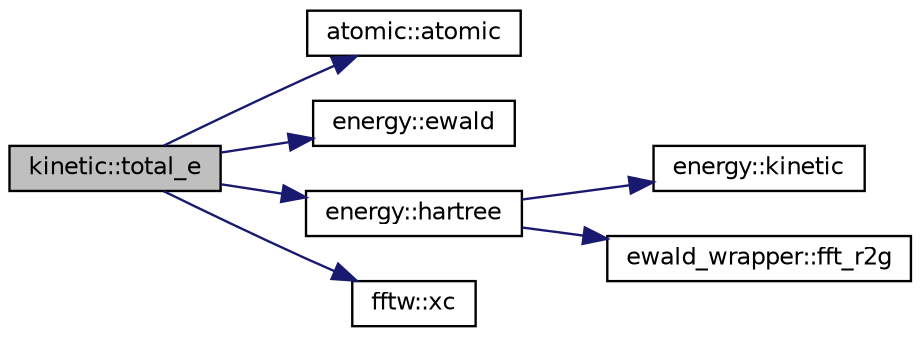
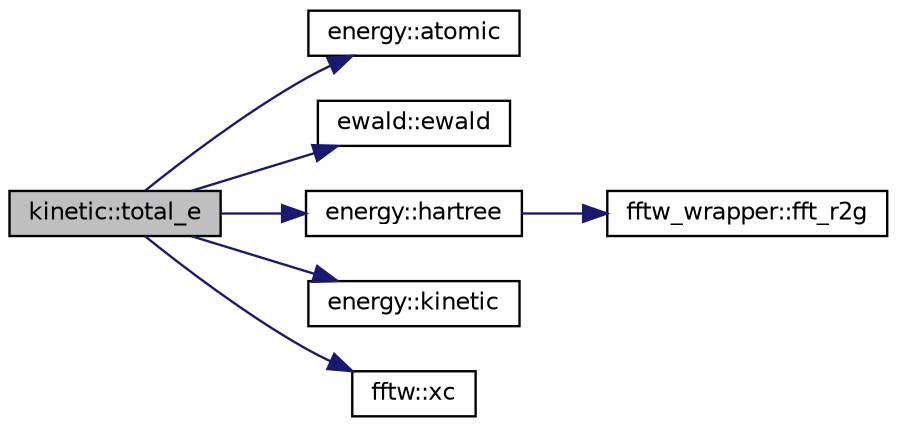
node "atomic::atomic": label "atomic::atomic" -> "energy::atomic"
node "energy::ewald": label "energy::ewald" -> "ewald::ewald"
edge "energy::hartree" -> "energy::kinetic": now "kinetic::total_e" -> "energy::kinetic"
node "ewald_wrapper::fft_r2g": label "ewald_wrapper::fft_r2g" -> "fftw_wrapper::fft_r2g"
